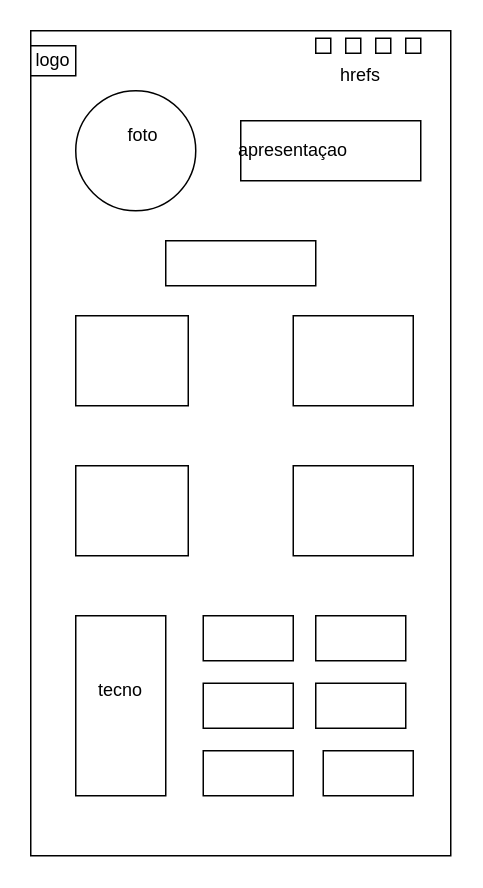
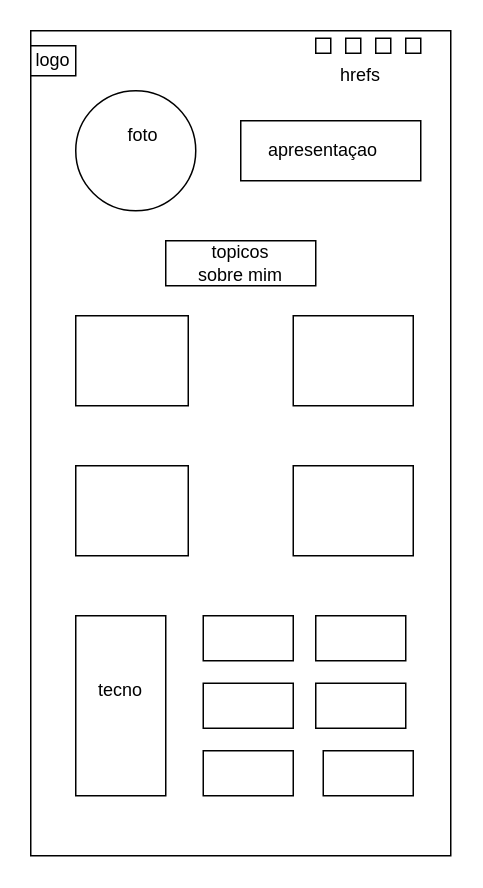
node "apresentaçao": moved (293, 151) -> (323, 151)
node "topicos sobre mim": added
